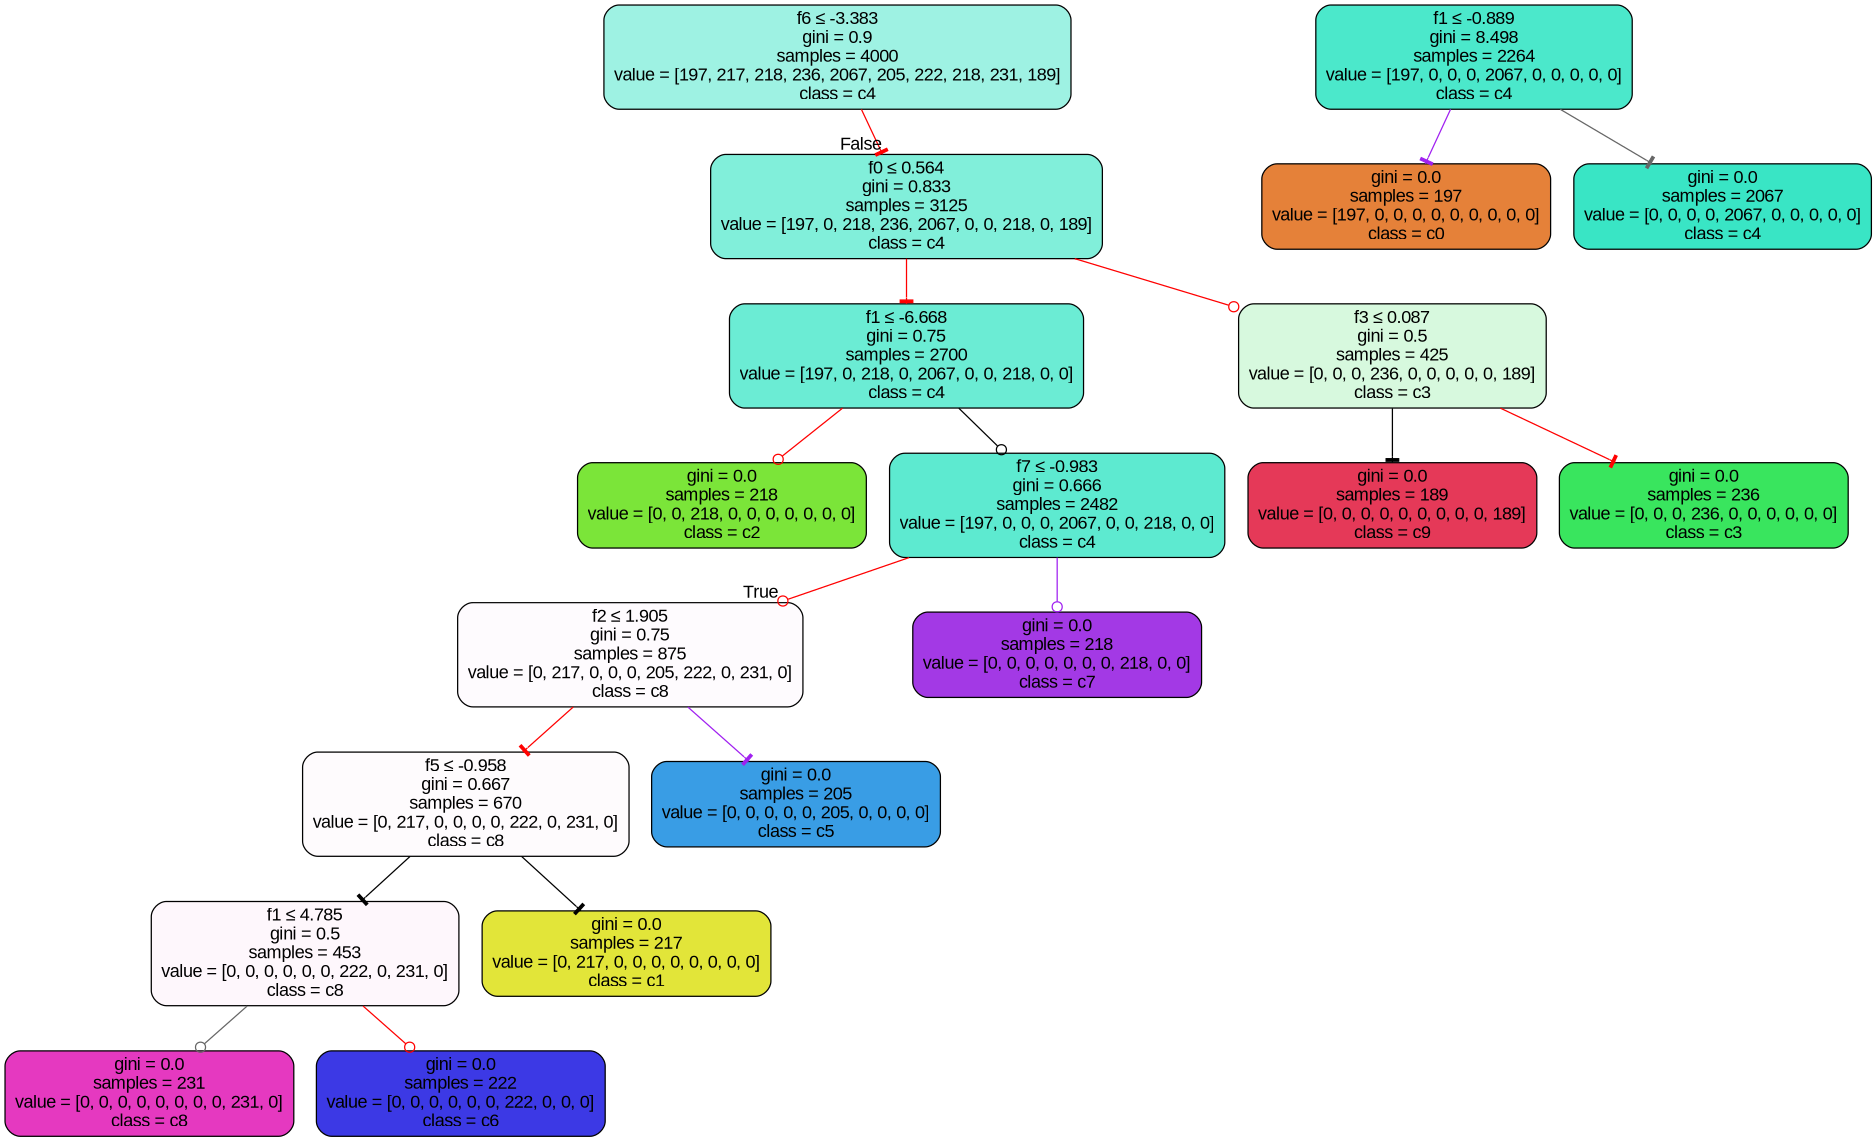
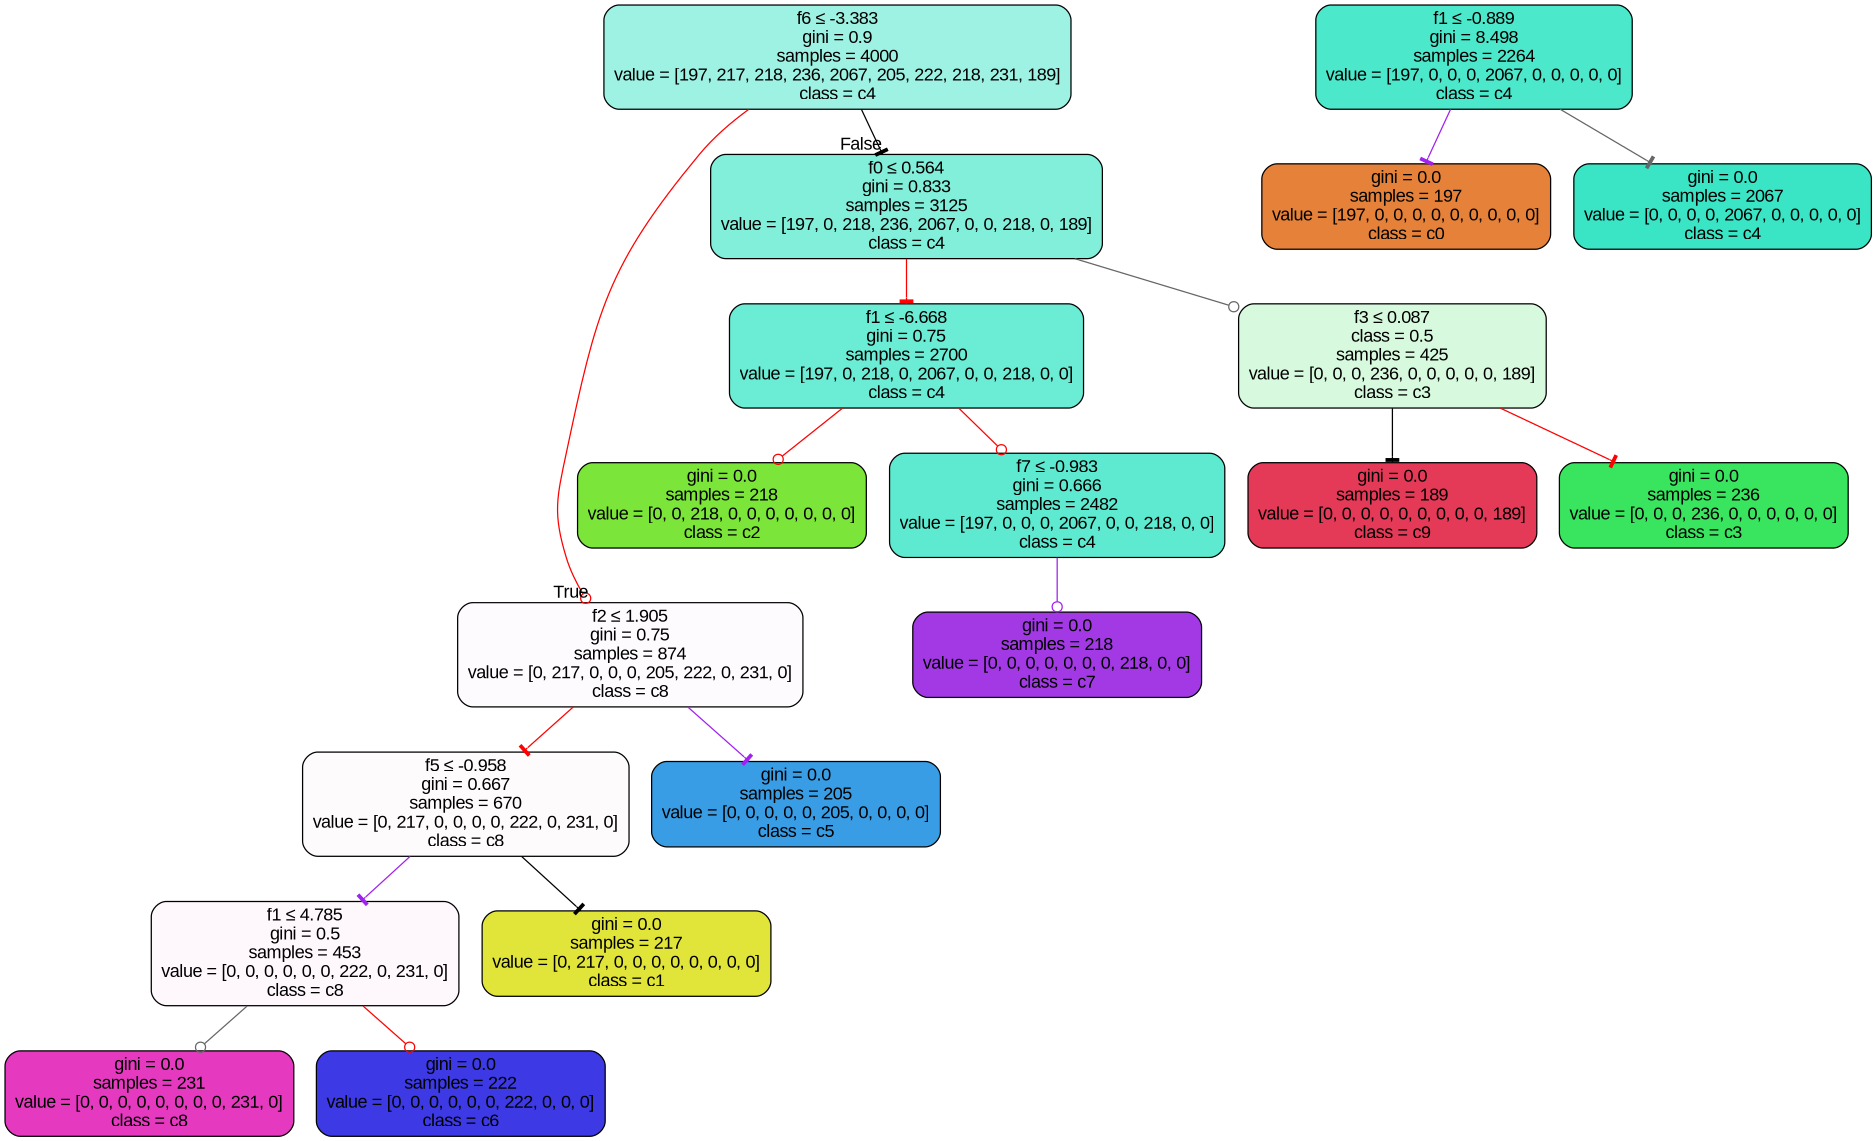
edge "f6 ≤ -3.383" -> "f0 ≤ 0.564": color red -> black
edge "f0 ≤ 0.564" -> "f3 ≤ 0.087": color red -> gray40
node "f3 ≤ 0.087": text "gini = 0.5" -> "class = 0.5"
edge "f1 ≤ -6.668" -> "f7 ≤ -0.983": color black -> red
edge "f7 ≤ -0.983" -> "f2 ≤ 1.905": now "f6 ≤ -3.383" -> "f2 ≤ 1.905"
node "f2 ≤ 1.905": text "samples = 875" -> "samples = 874"
edge "f5 ≤ -0.958" -> "f1 ≤ 4.785": color black -> purple
